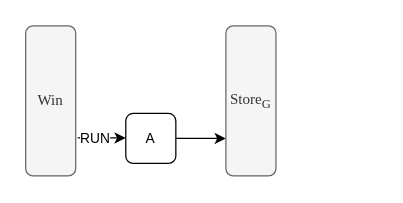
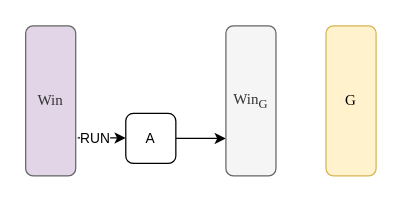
node "Win": fillcolor #f5f5f5 -> #e1d5e7
node "StoreG": label "StoreG" -> "WinG"
node "G": added
